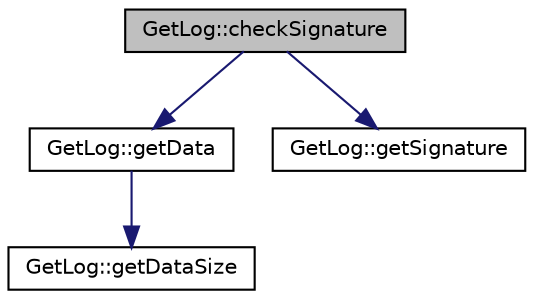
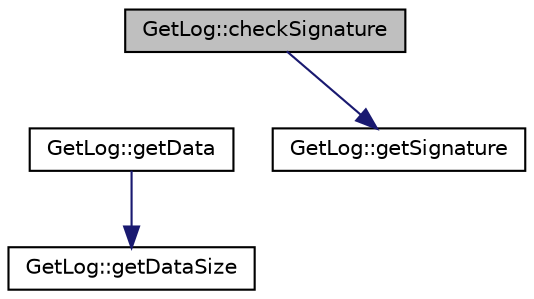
edge "GetLog::checkSignature" -> "GetLog::getData": removed
